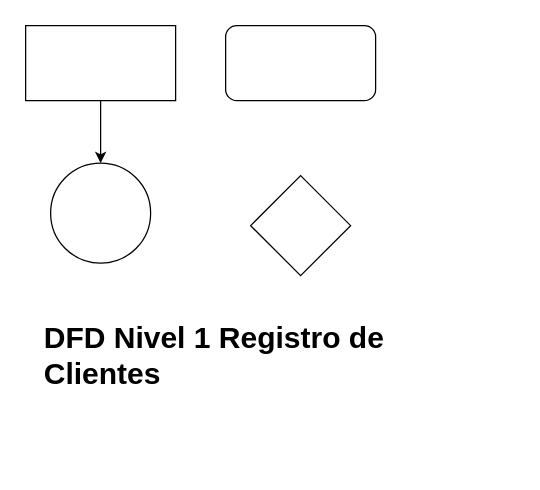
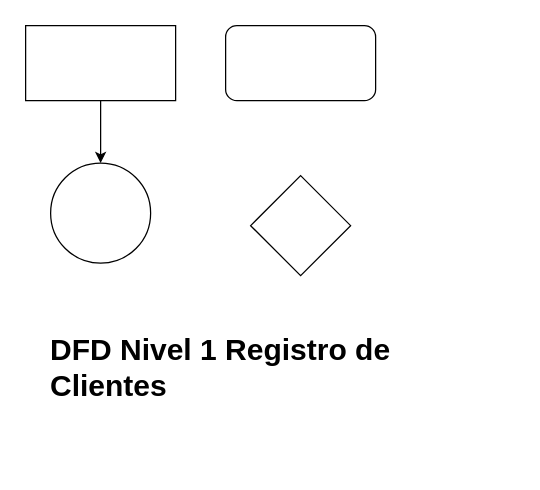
node "DFD Nivel 1 Registro de Clientes": moved (276, 388) -> (282, 401)
